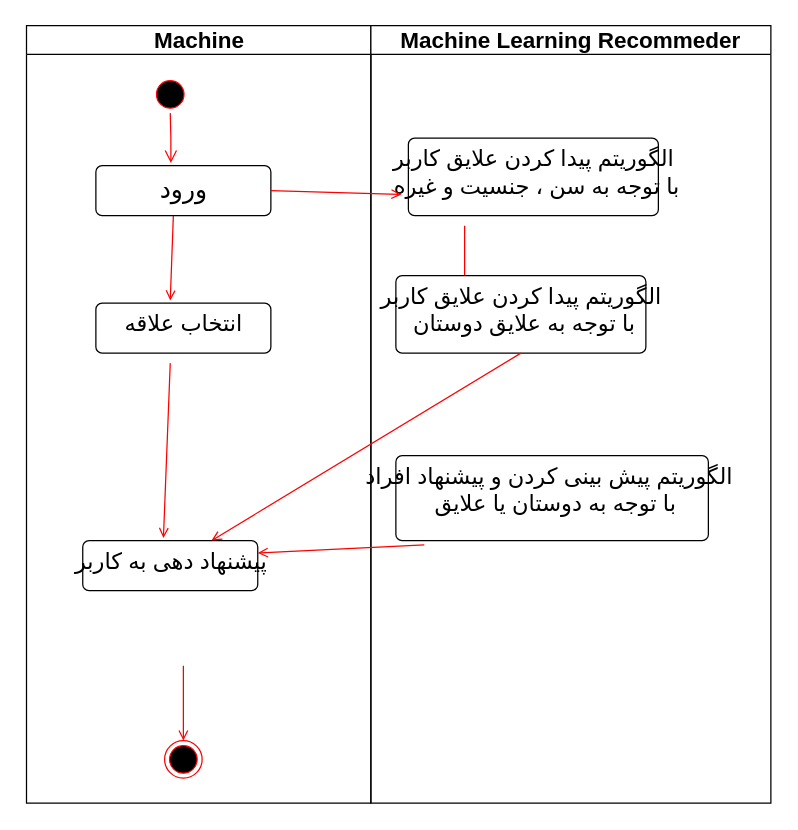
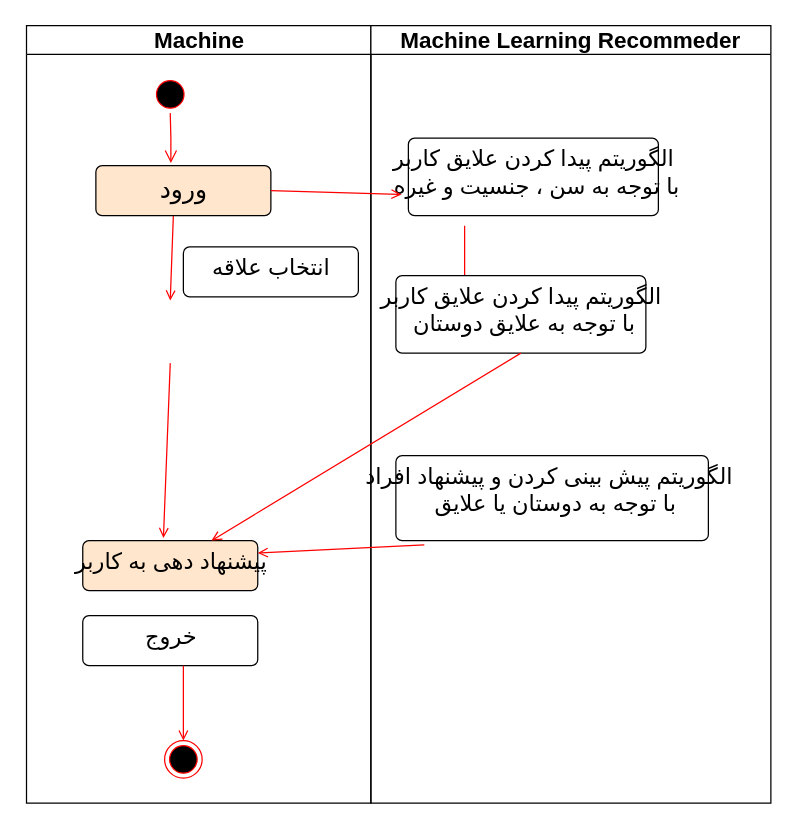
node "ورود": fillcolor #ffffff -> #ffe6cc
node "انتخاب علاقه": moved (183, 328) -> (271, 272)
node "پیشنهاد دهی به کاربر": fillcolor #ffffff -> #ffe6cc
node "خروج": added
